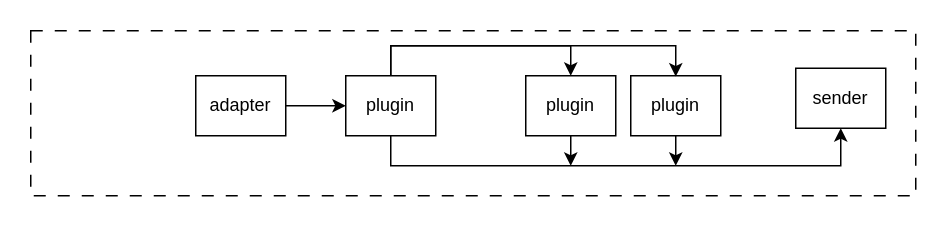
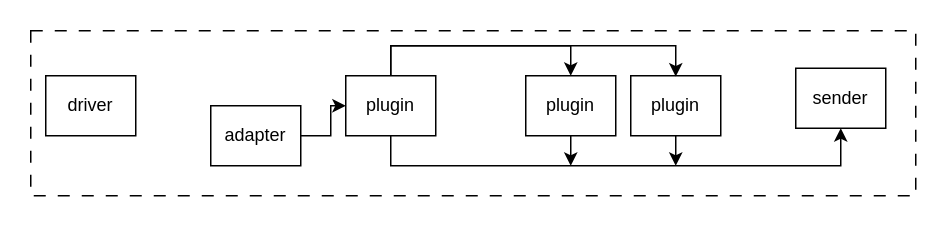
node "driver": added
node "adapter": moved (241, 106) -> (256, 136)
